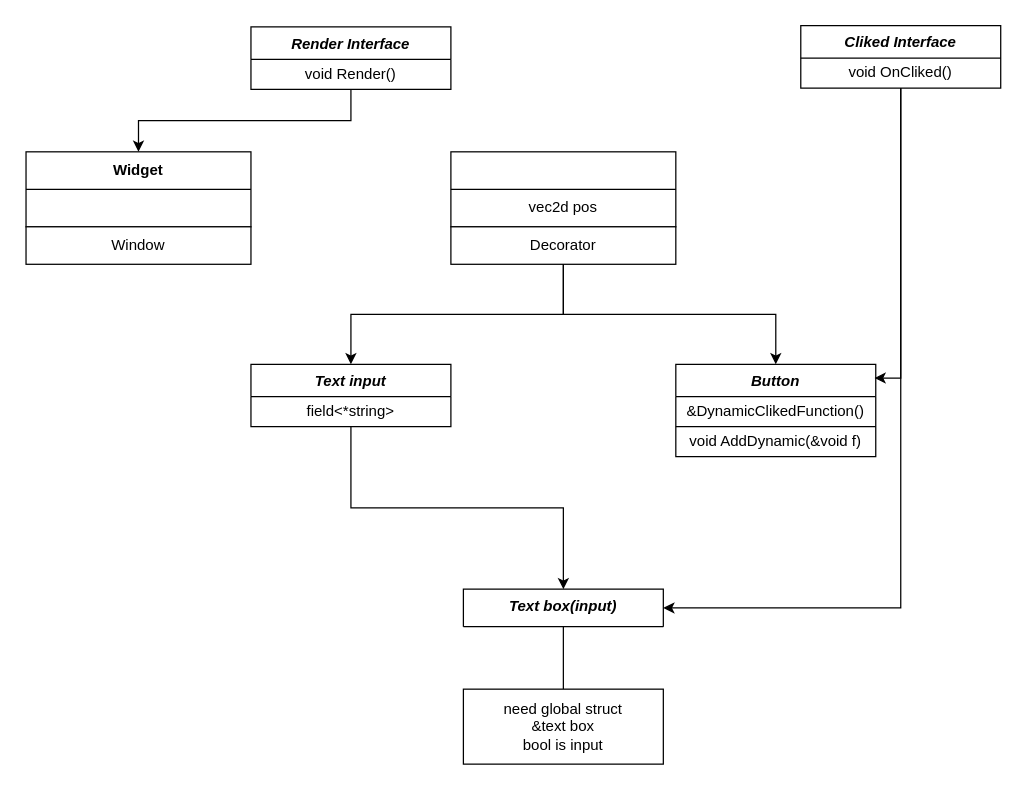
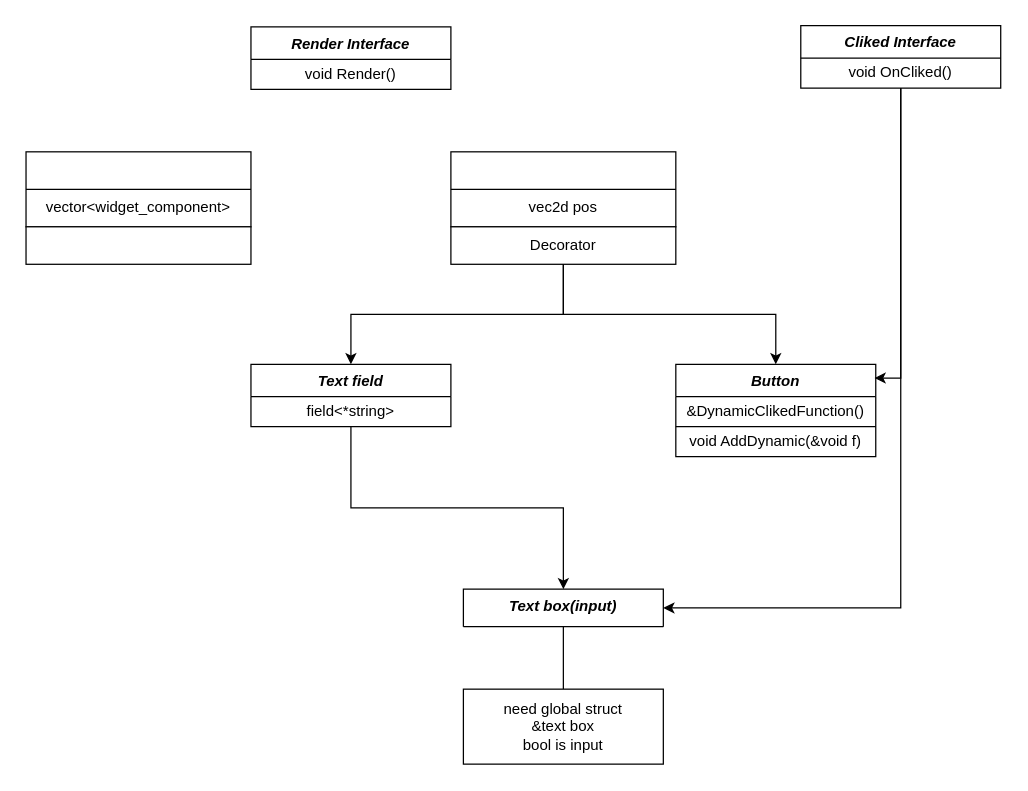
edge "void Render()" -> "Widget": removed
node "Widget": removed
node "vector<widget_component>": added
node "Window": removed
node "Text input": label "Text input" -> "Text field"
